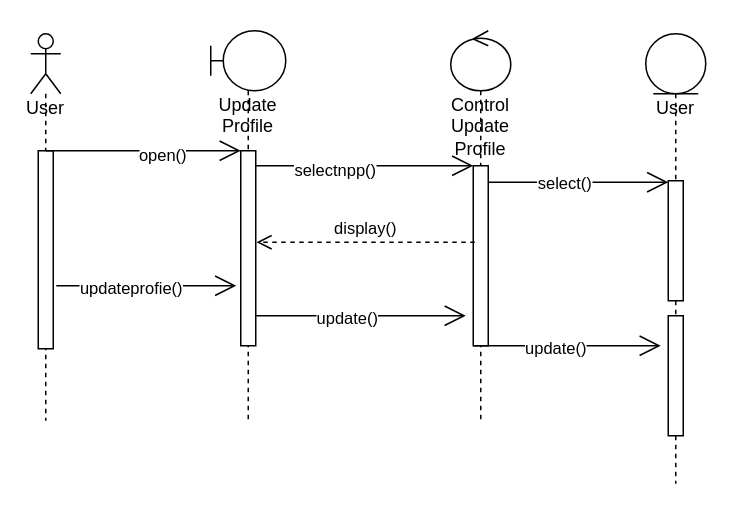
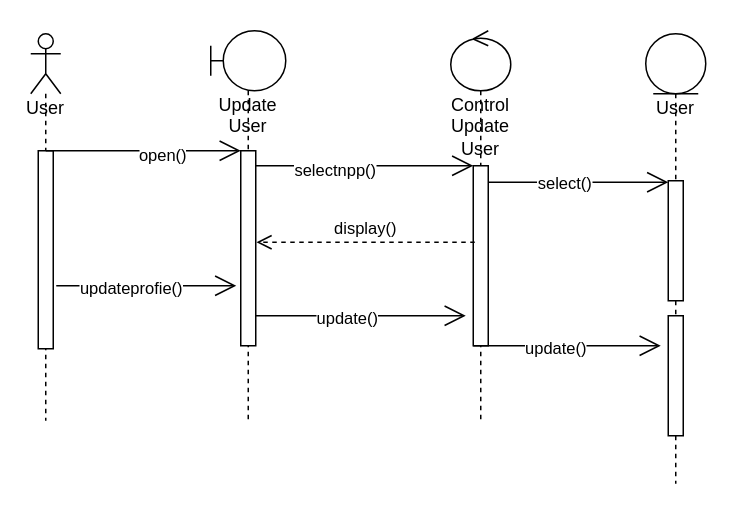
node "Update Profile": label "Update Profile" -> "Update User"
node "Control Update Profile": label "Control Update Profile" -> "Control Update User"
